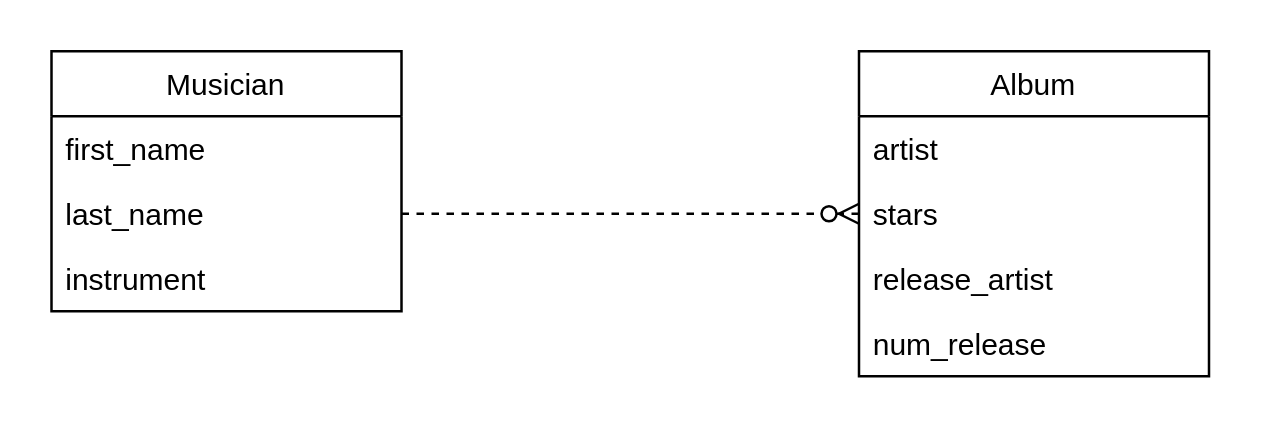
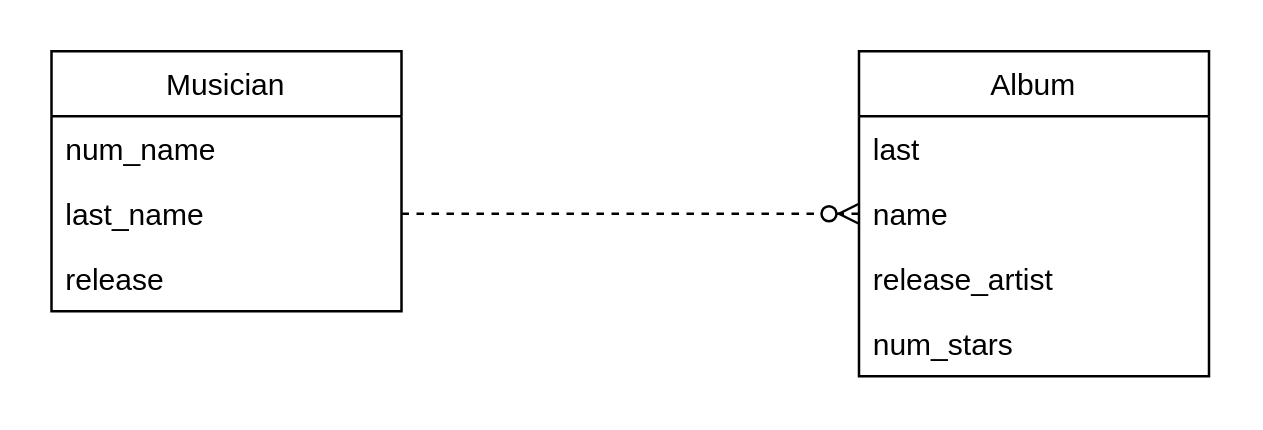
node "first_name": label "first_name" -> "num_name"
node "artist": label "artist" -> "last"
node "stars": label "stars" -> "name"
node "instrument": label "instrument" -> "release"
node "num_release": label "num_release" -> "num_stars"
